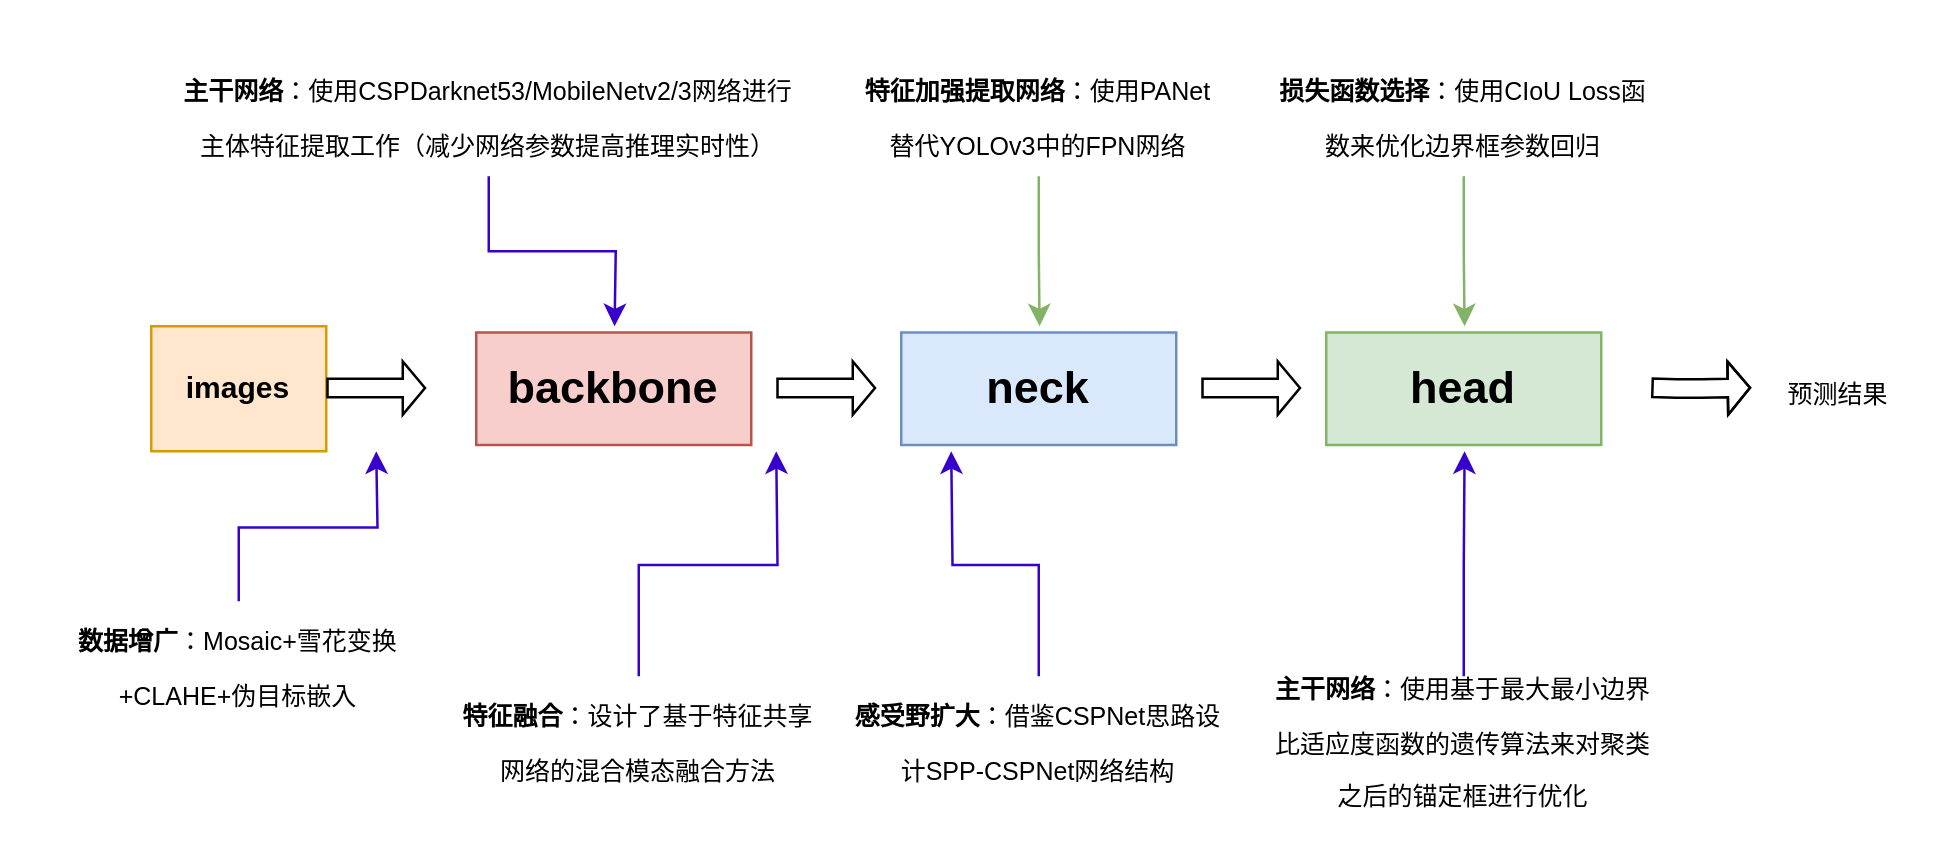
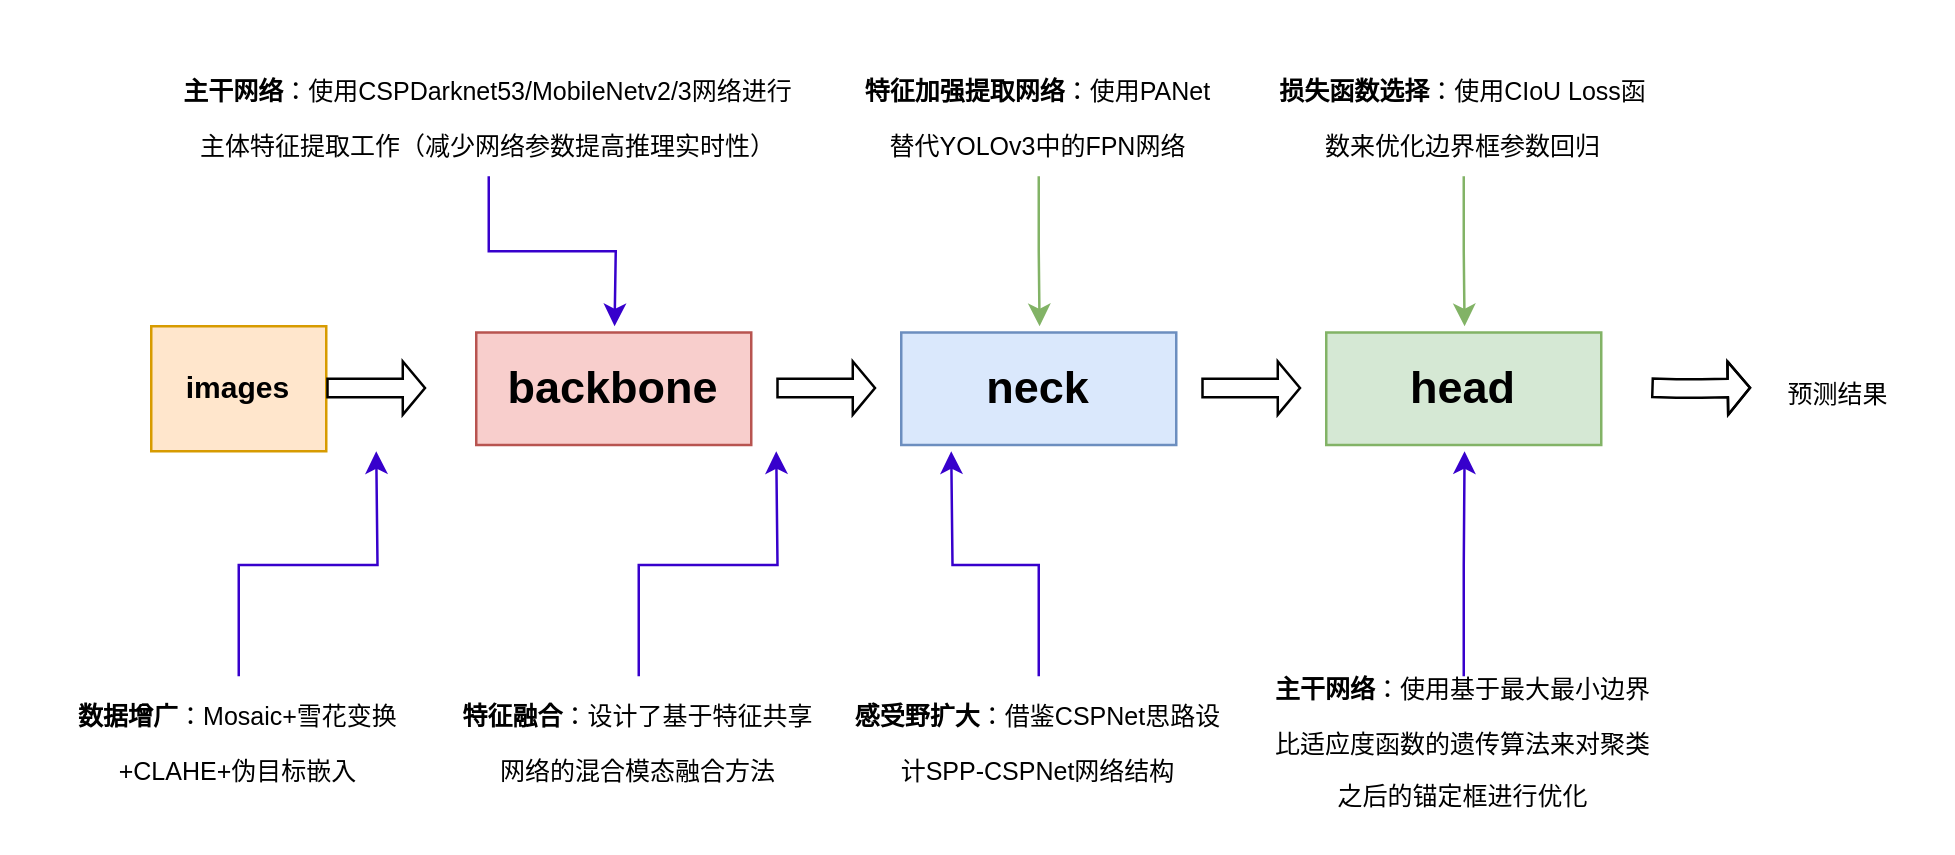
node "数据增广：Mosaic+雪花变换+CLAHE+伪目标嵌入": moved (239, 664) -> (239, 739)
